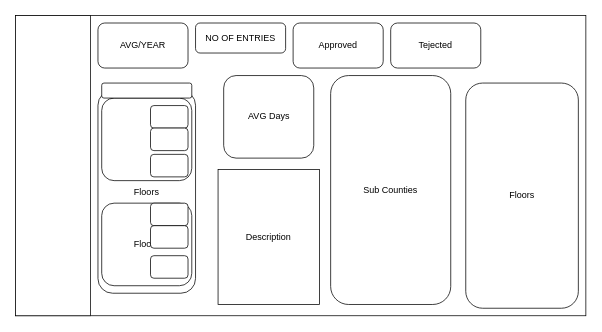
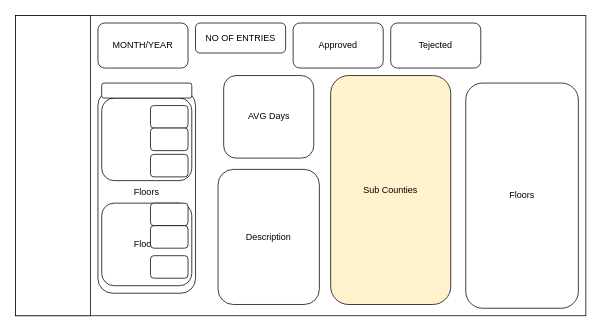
node "AVG/YEAR": label "AVG/YEAR" -> "MONTH/YEAR"
node "Sub Counties": fillcolor #ffffff -> #fff2cc
node "Description": shape rectangle -> rounded rectangle
